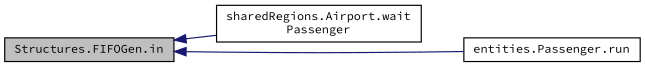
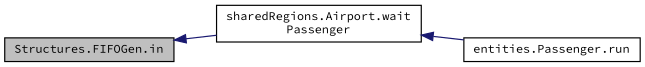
edge "entities.Passenger.run" -> "Structures.FIFOGen.in": now "entities.Passenger.run" -> "sharedRegions.Airport.wait Passenger"
